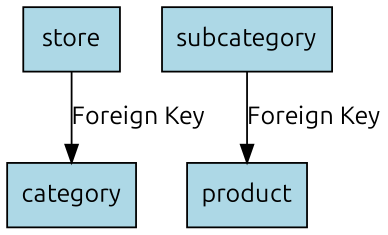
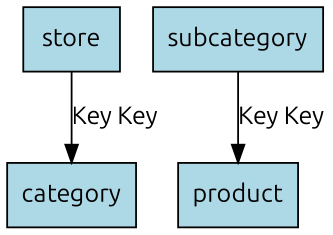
edge "store" -> "category": label "Foreign Key" -> "Key Key"
edge "subcategory" -> "product": label "Foreign Key" -> "Key Key"
